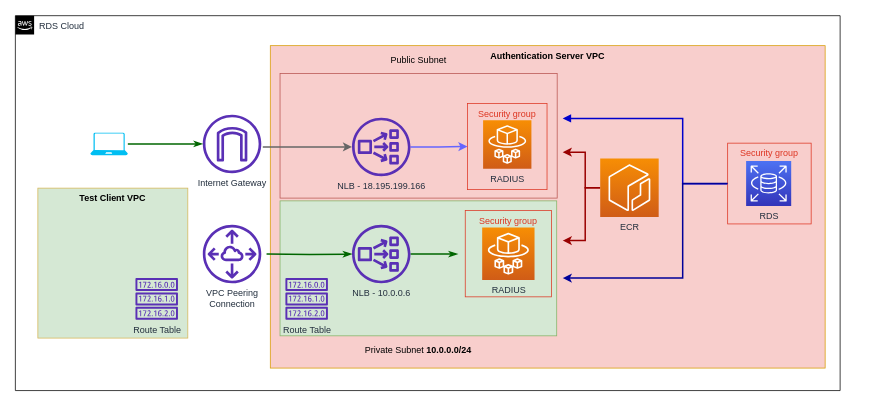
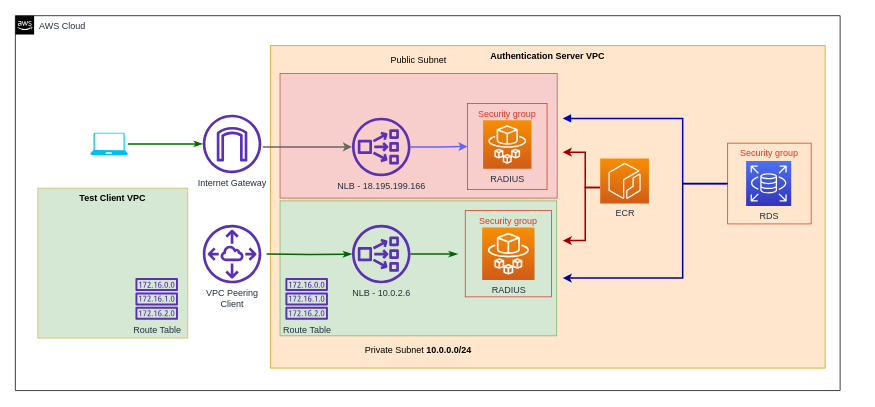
node "RDS Cloud": label "RDS Cloud" -> "AWS Cloud"
node "Authentication Server VPC": fillcolor #f8cecc -> #ffe6cc
node "ECR": size 59x59 -> 49x45
node "NLB - 10.0.0.6": label "NLB - 10.0.0.6" -> "NLB - 10.0.2.6"
node "VPC Peering Connection": label "VPC Peering Connection" -> "VPC Peering Client"
